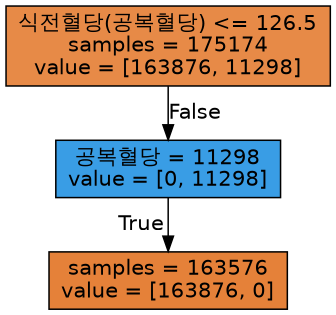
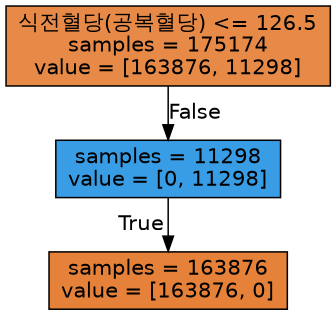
node "공복혈당 = 11298 value = [0, 11298]": label "공복혈당 = 11298 value = [0, 11298]" -> "samples = 11298 value = [0, 11298]"
node "samples = 163576 value = [163876, 0]": label "samples = 163576 value = [163876, 0]" -> "samples = 163876 value = [163876, 0]"
